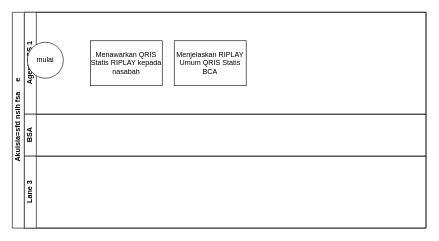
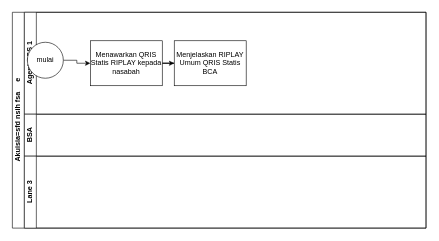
edge "mulai" -> "Menawarkan QRIS Statis RIPLAY kepada nasabah": added
edge "Menawarkan QRIS Statis RIPLAY kepada nasabah" -> "Menjelaskan RIPLAY Umum QRIS Statis BCA": added
